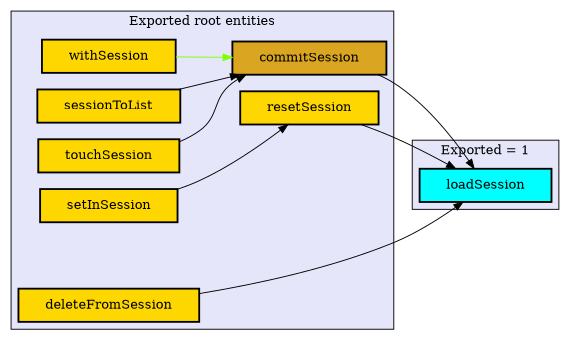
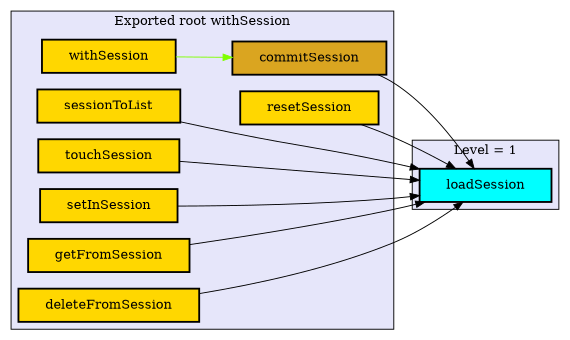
cluster "Exported root entities": label "Exported root entities" -> "Exported root withSession"
edge "sessionToList" -> "commitSession": now "sessionToList" -> "loadSession"
edge "touchSession" -> "commitSession": now "touchSession" -> "loadSession"
cluster "Exported = 1": label "Exported = 1" -> "Level = 1"
edge "setInSession" -> "resetSession": now "setInSession" -> "loadSession"
node "getFromSession": added
